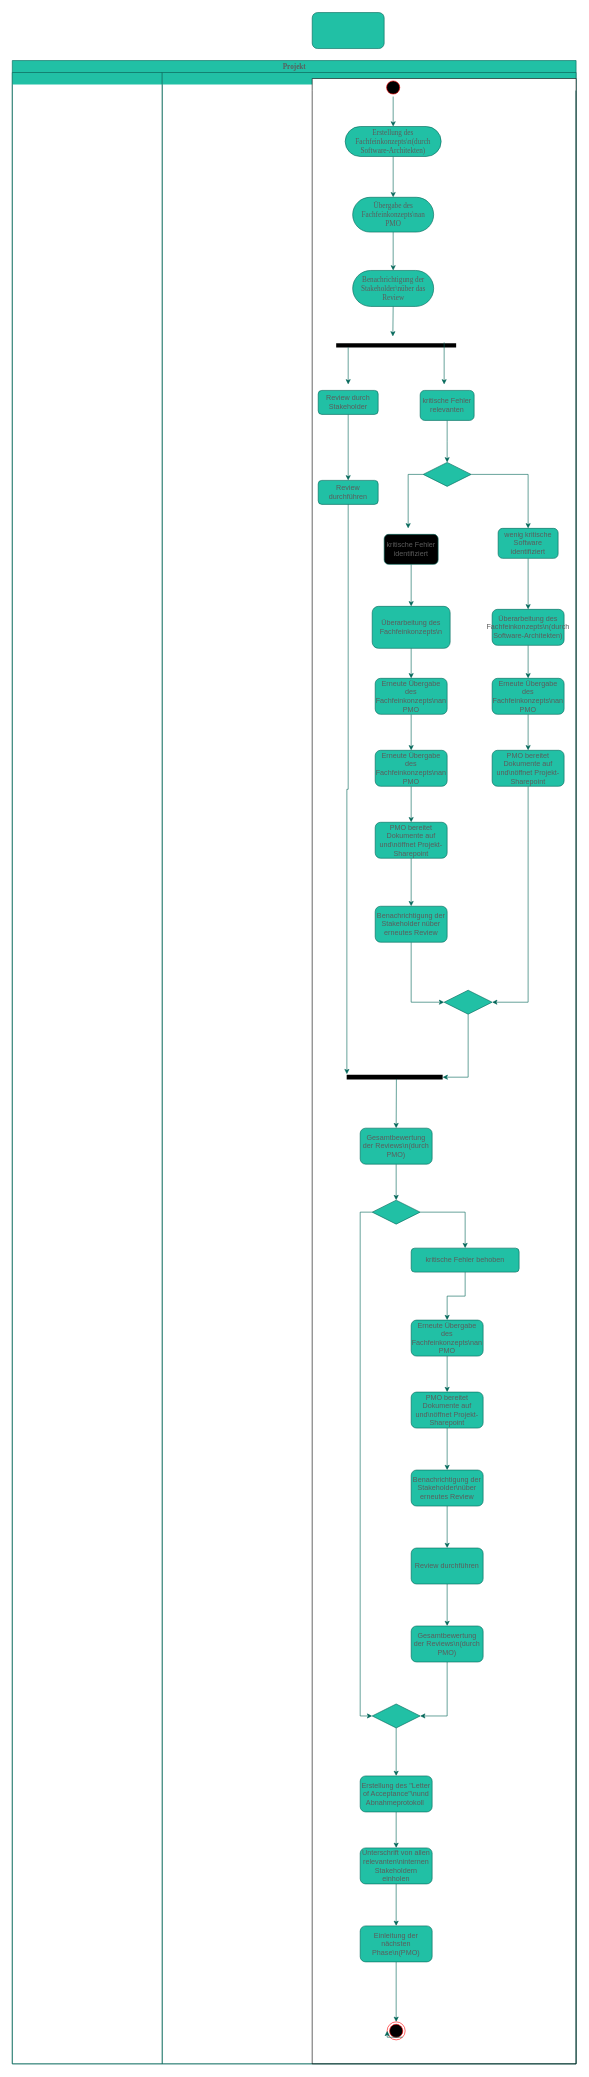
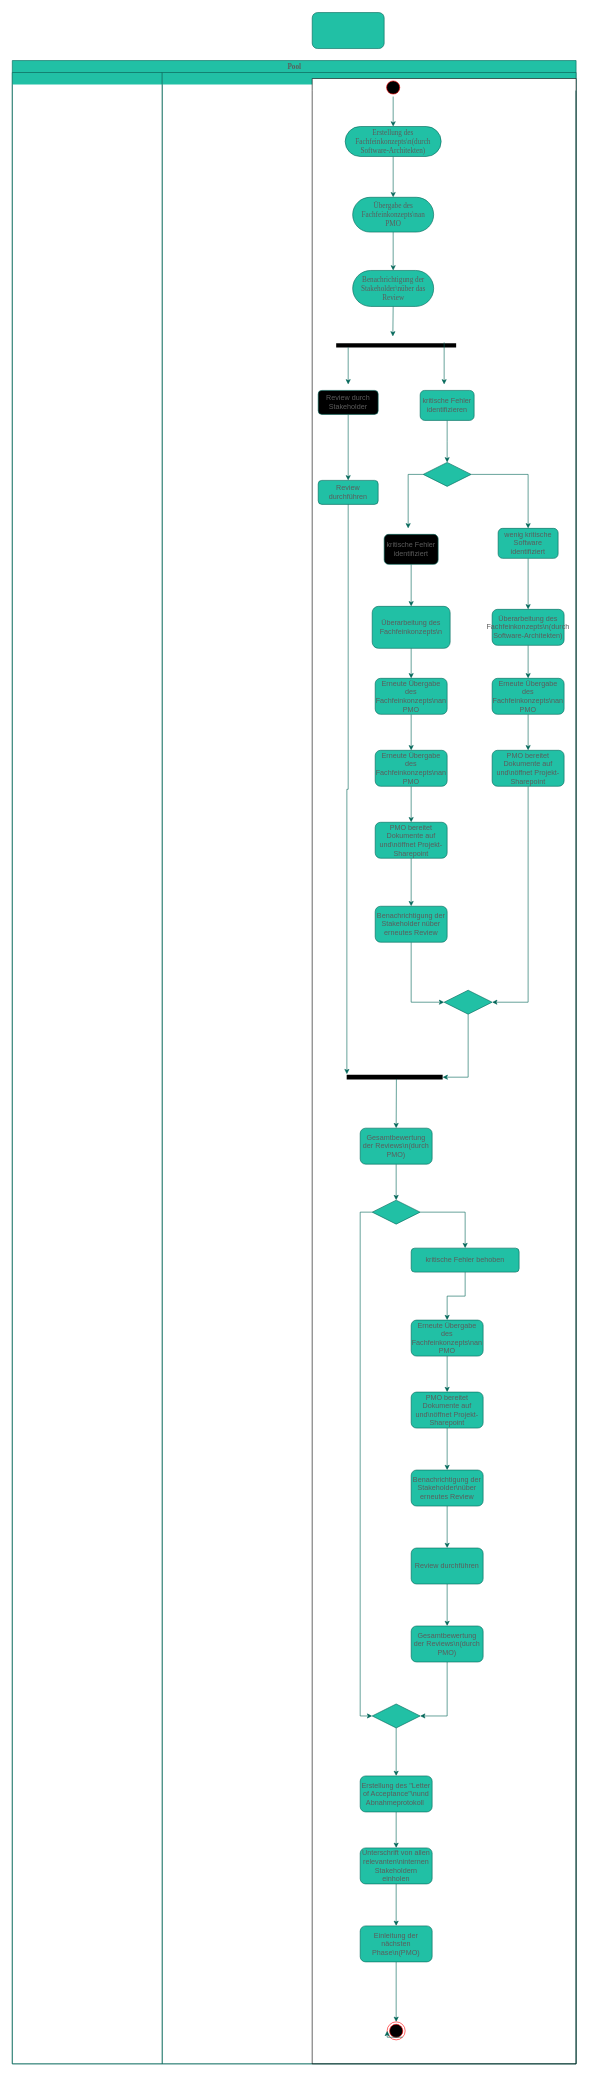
node "Projekt": label "Projekt" -> "Pool"
node "Review durch Stakeholder": fillcolor #21c0a5 -> #000000
node "kritische Fehler relevanten": label "kritische Fehler relevanten" -> "kritische Fehler identifizieren"
